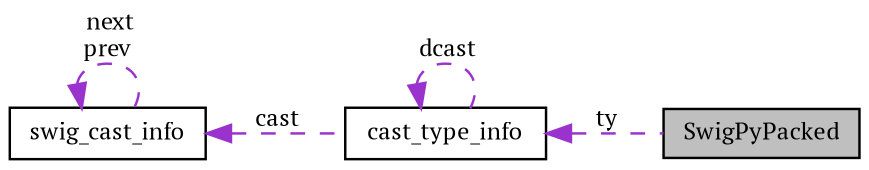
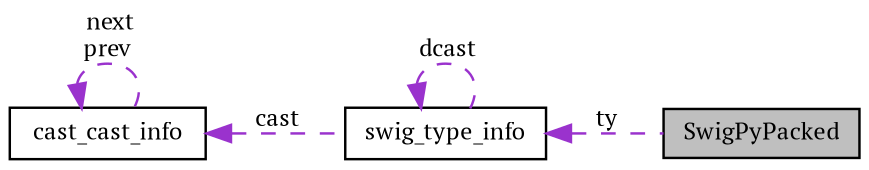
node "swig_cast_info": label "swig_cast_info" -> "cast_cast_info"
node "cast_type_info": label "cast_type_info" -> "swig_type_info"
